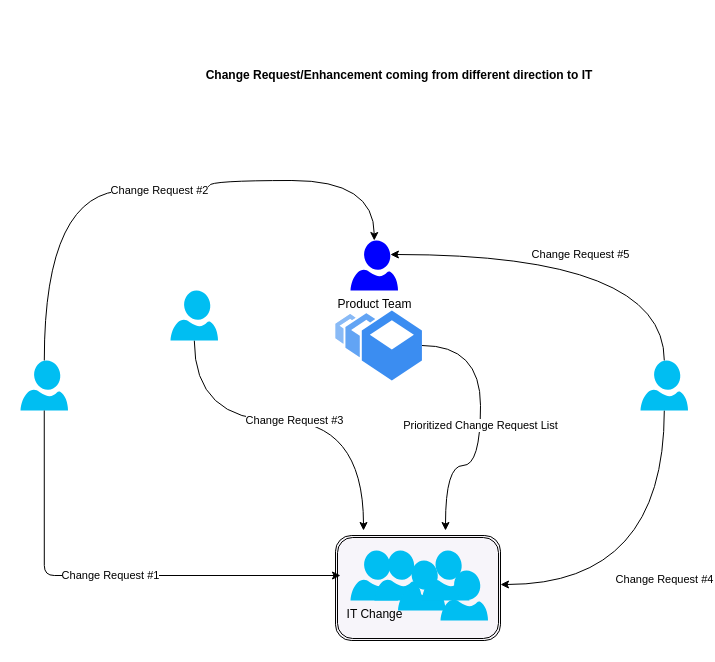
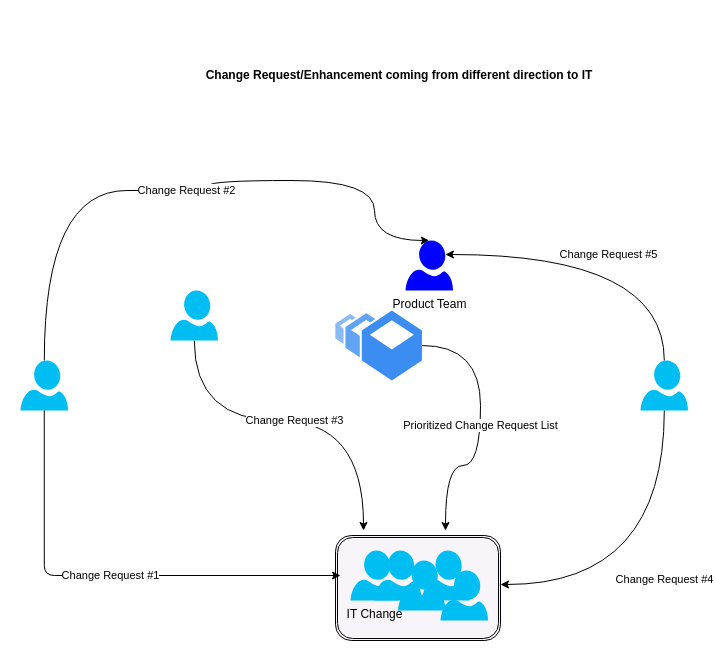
node "Product Team": moved (374, 266) -> (429, 266)
